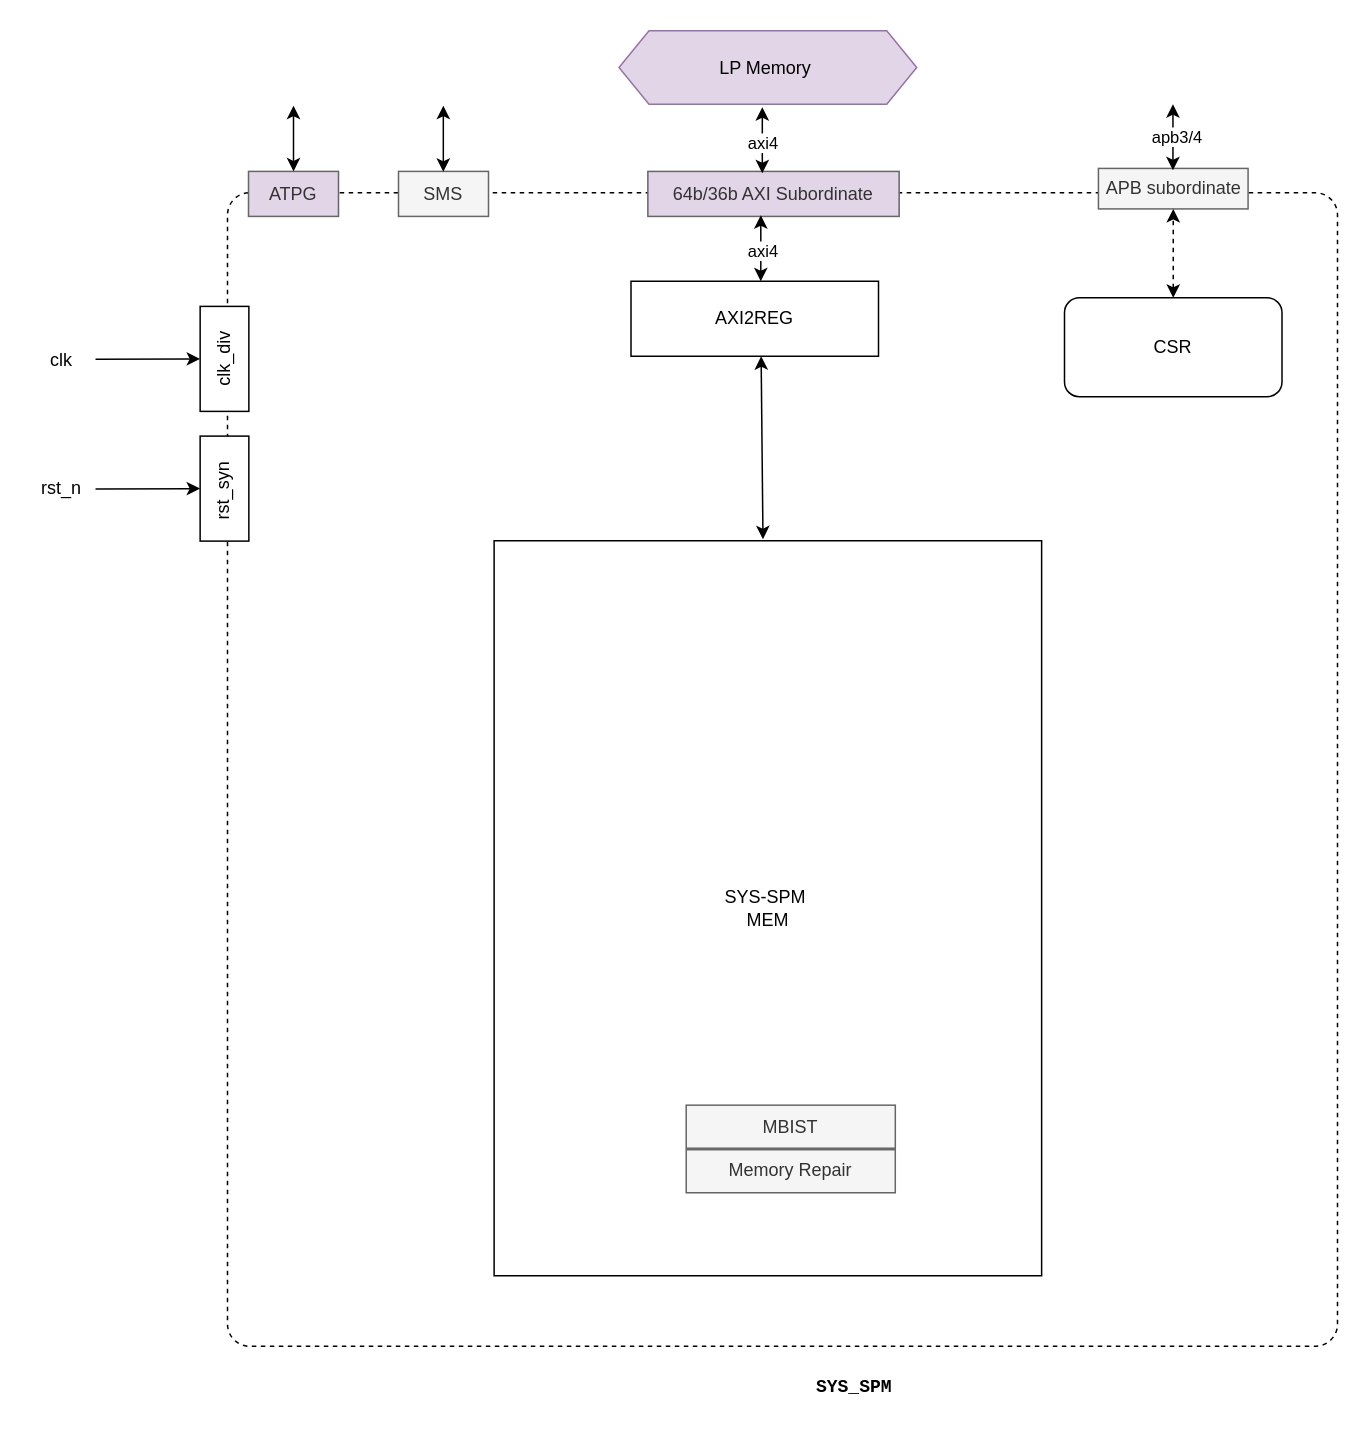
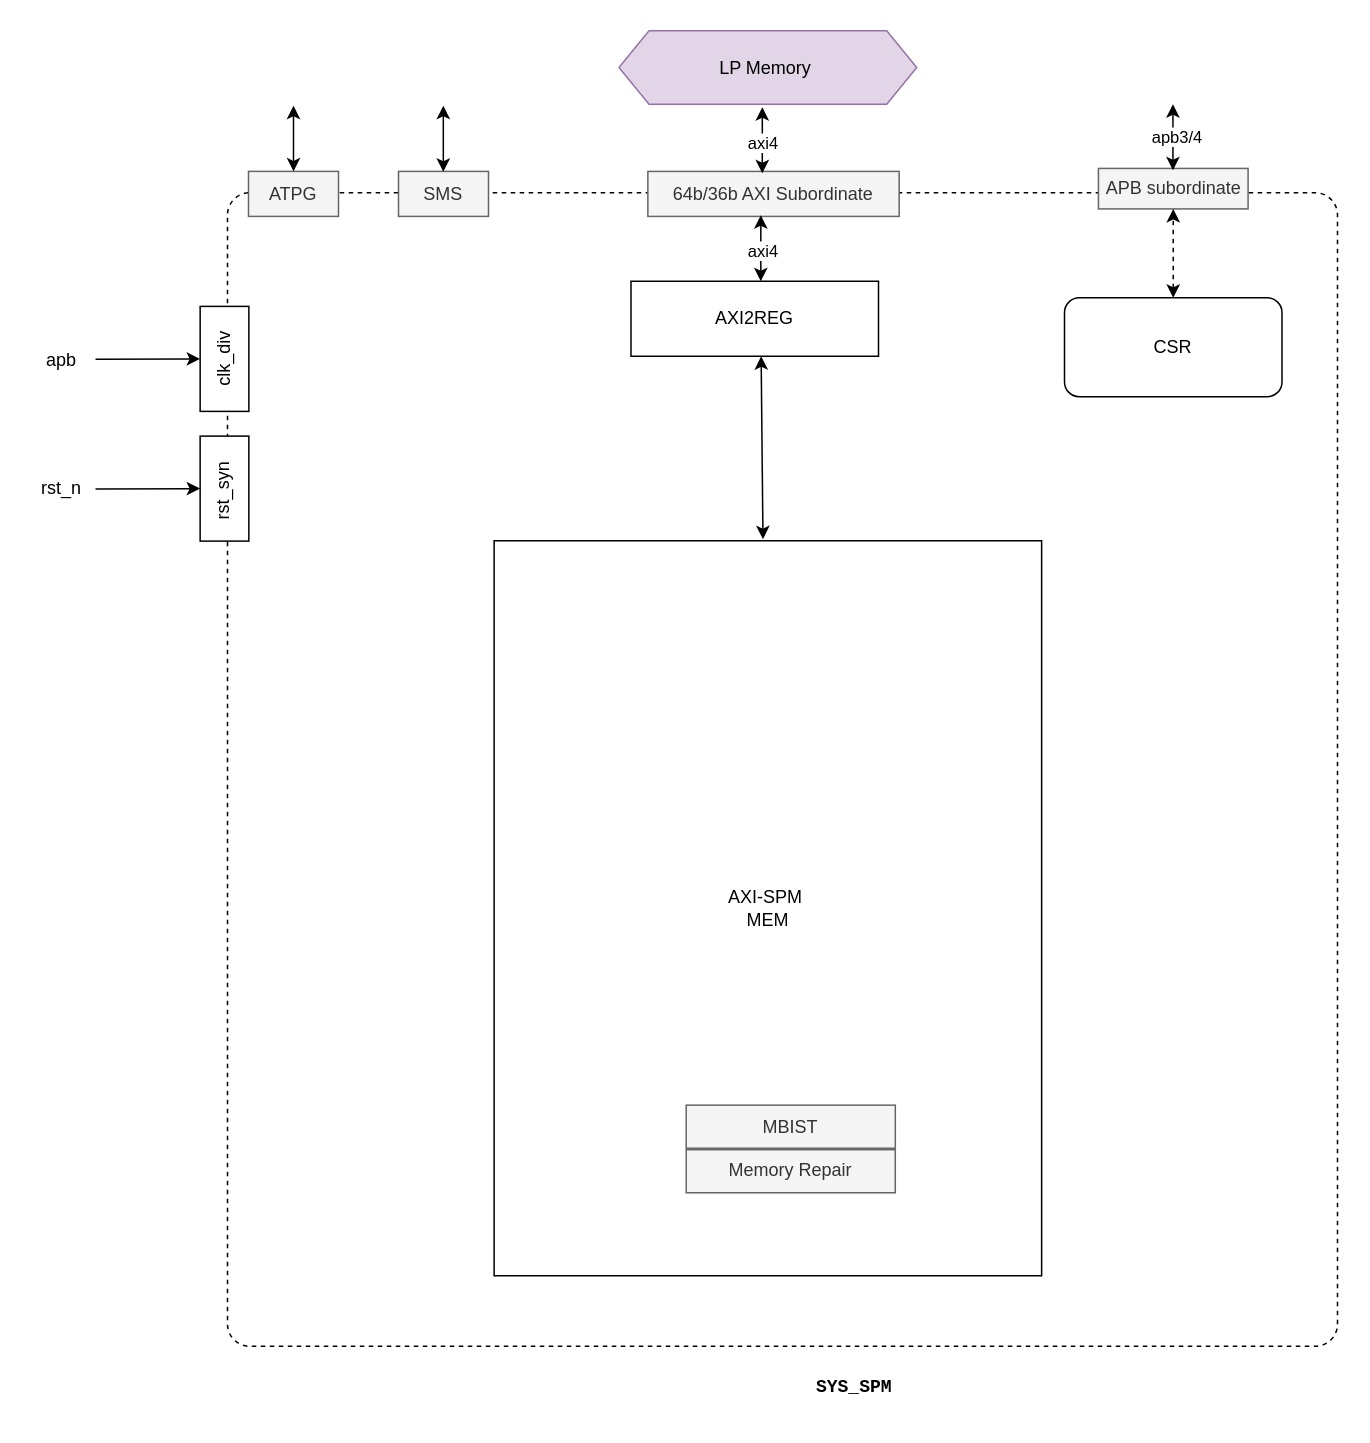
node "ATPG": fillcolor #e1d5e7 -> #f5f5f5
node "64b/36b AXI Subordinate": fillcolor #e1d5e7 -> #f5f5f5
node "clk": label "clk" -> "apb"
node "SYS-SPM MEM": label "SYS-SPM MEM" -> "AXI-SPM MEM"
